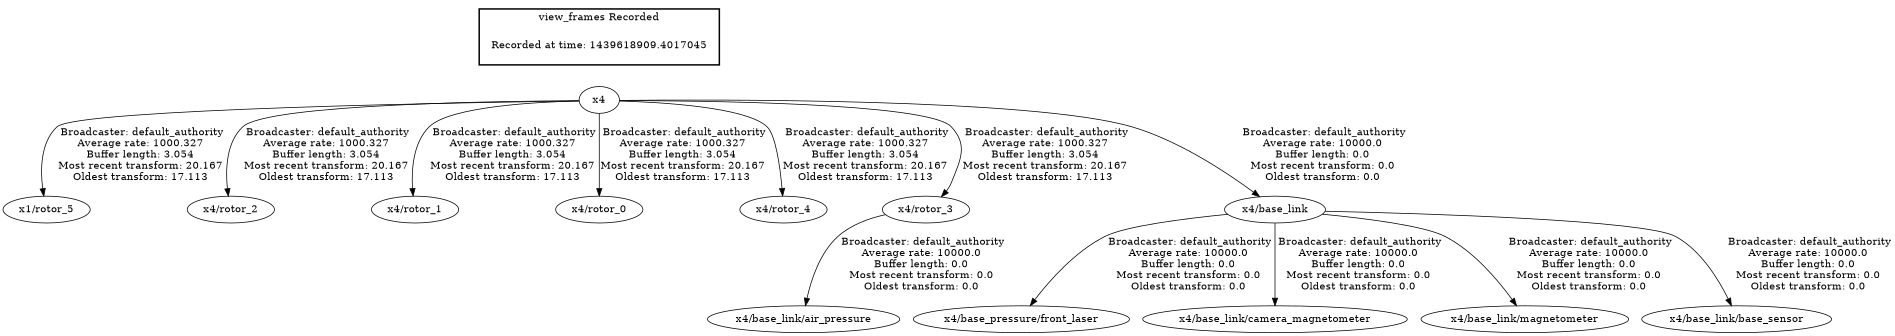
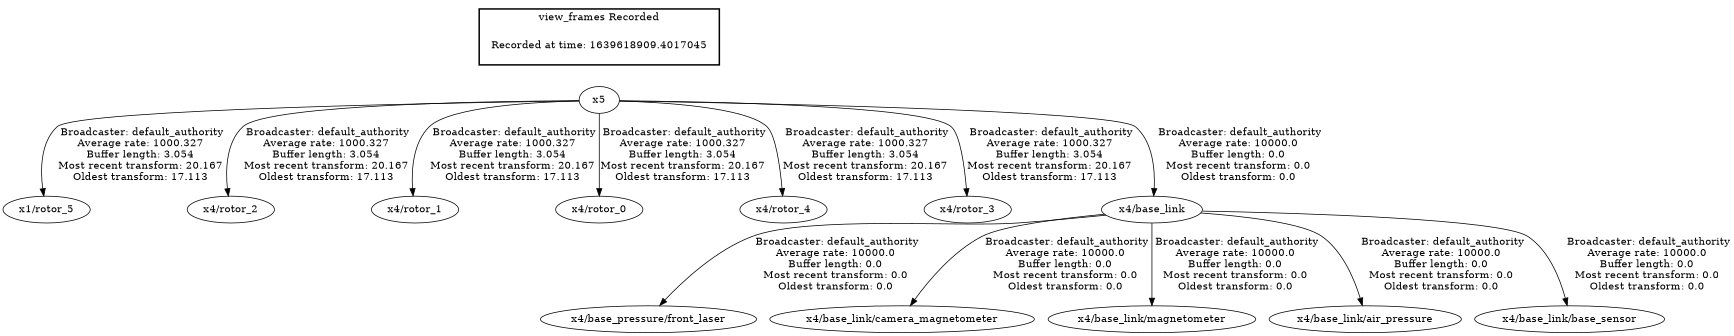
node "Recorded at time: 1439618909.4017045": label "Recorded at time: 1439618909.4017045" -> "Recorded at time: 1639618909.4017045"
node "x4": label "x4" -> "x5"
edge "x4/rotor_3" -> "x4/base_link/air_pressure": now "x4/base_link" -> "x4/base_link/air_pressure"
